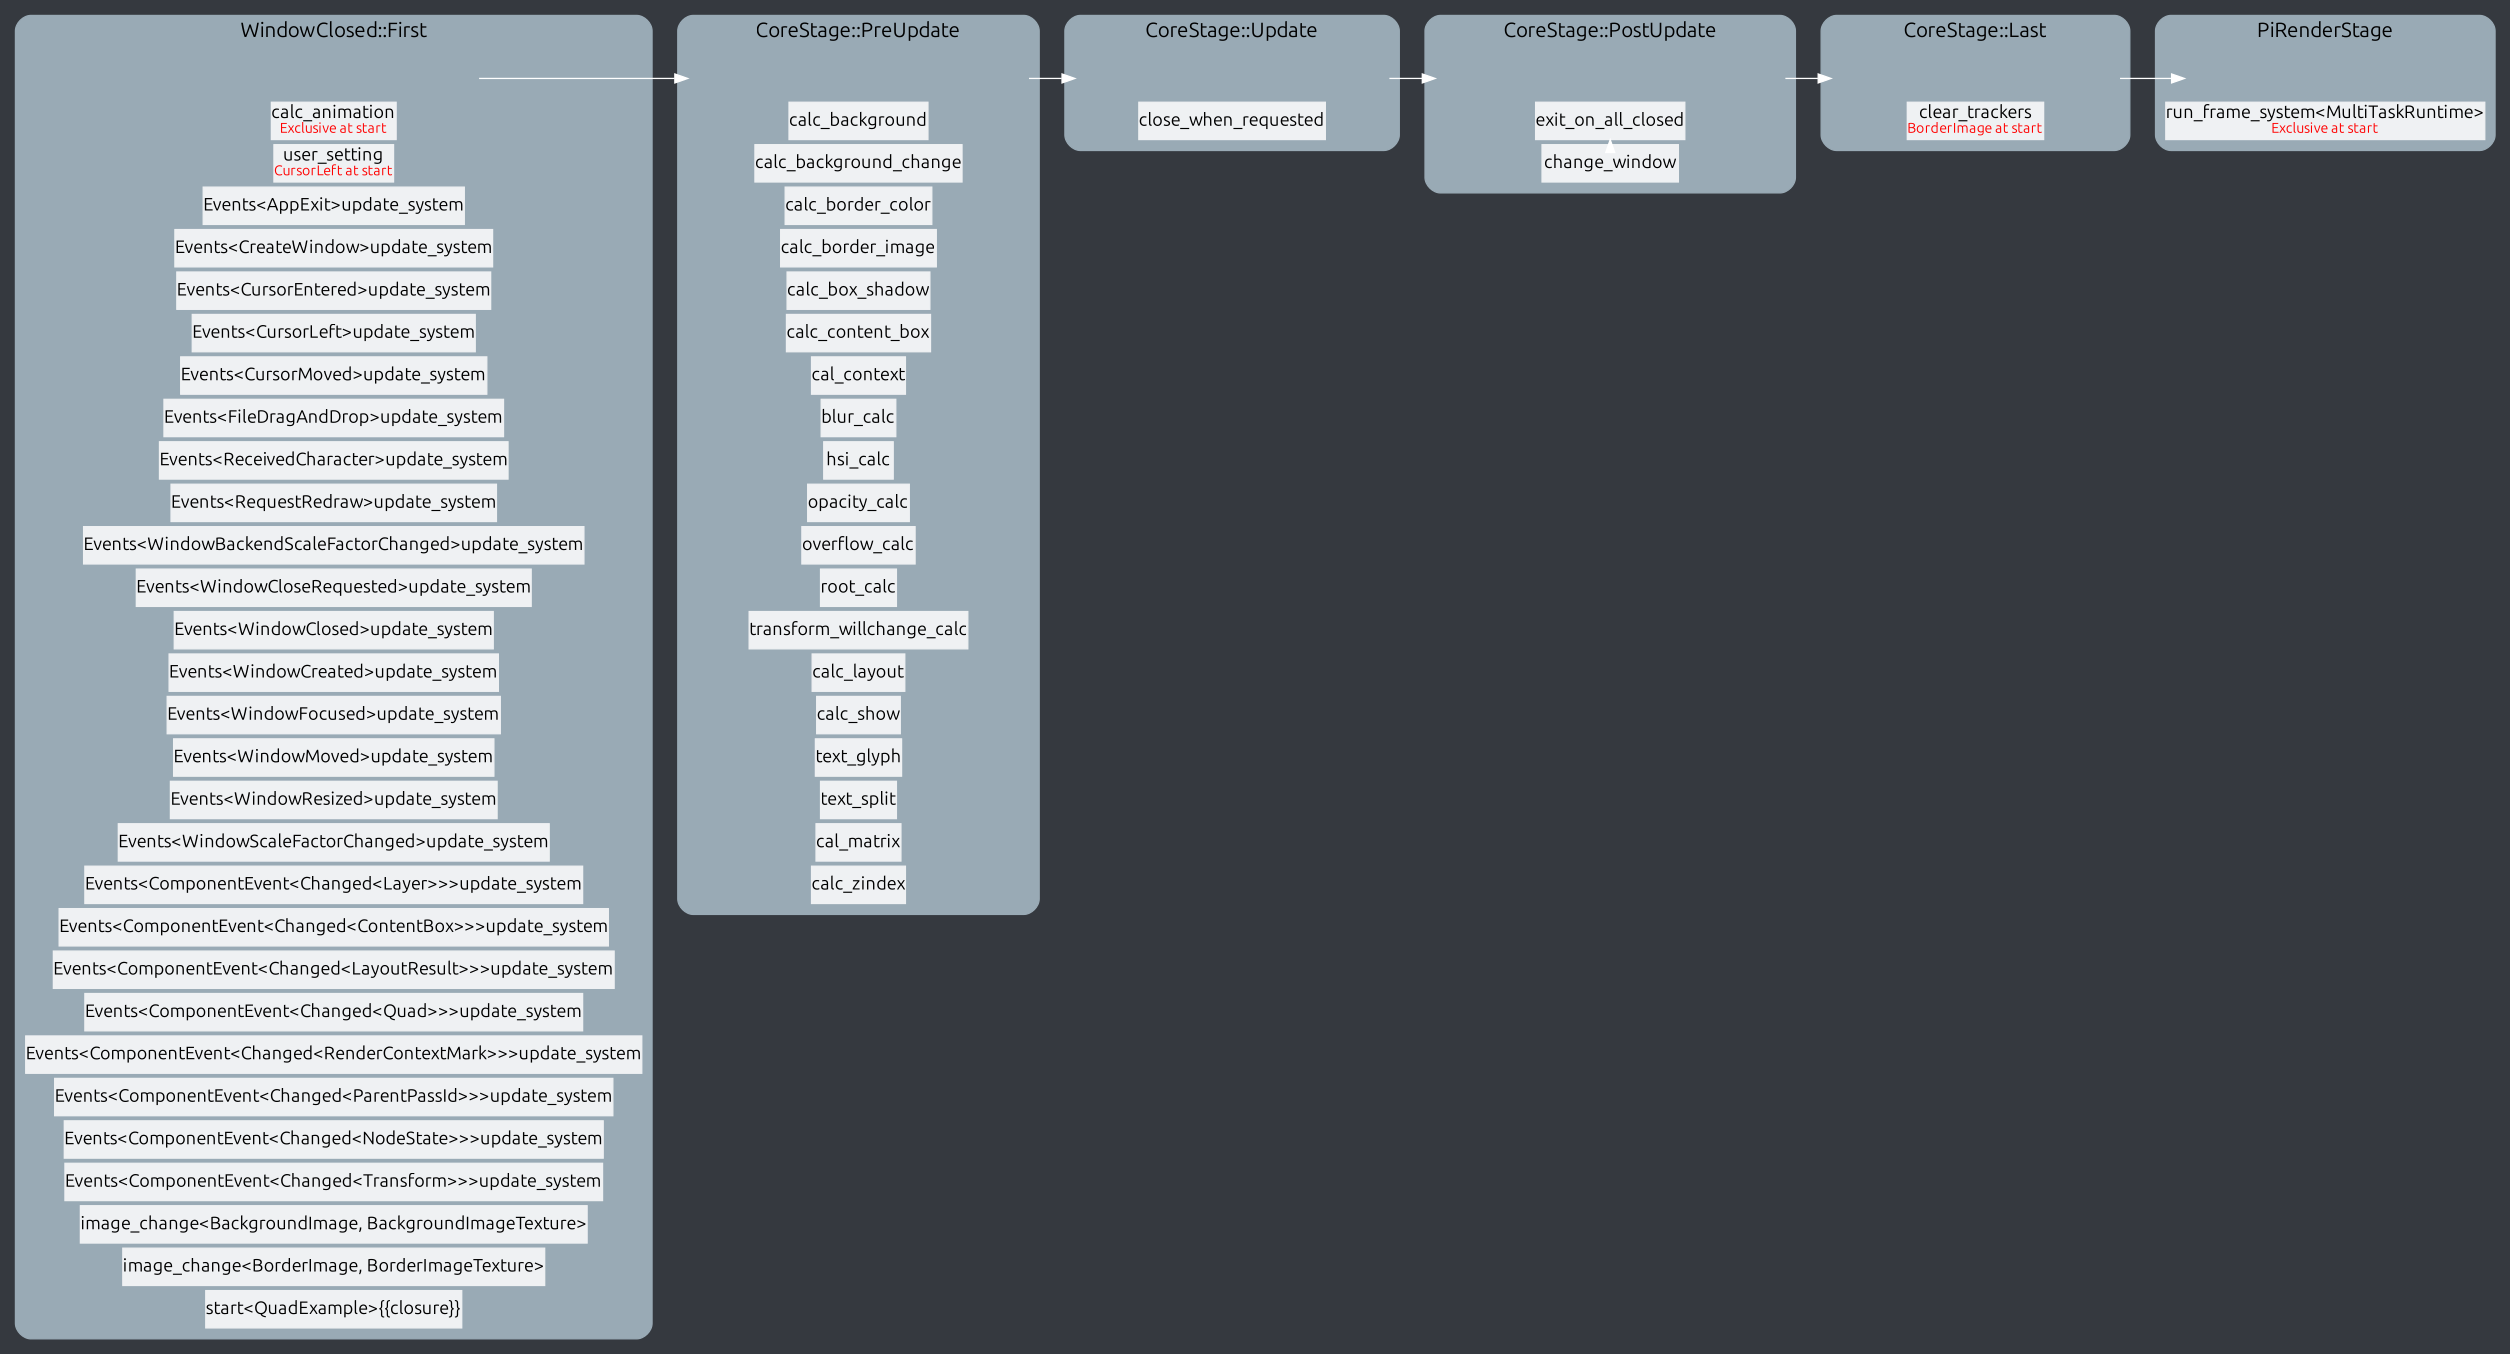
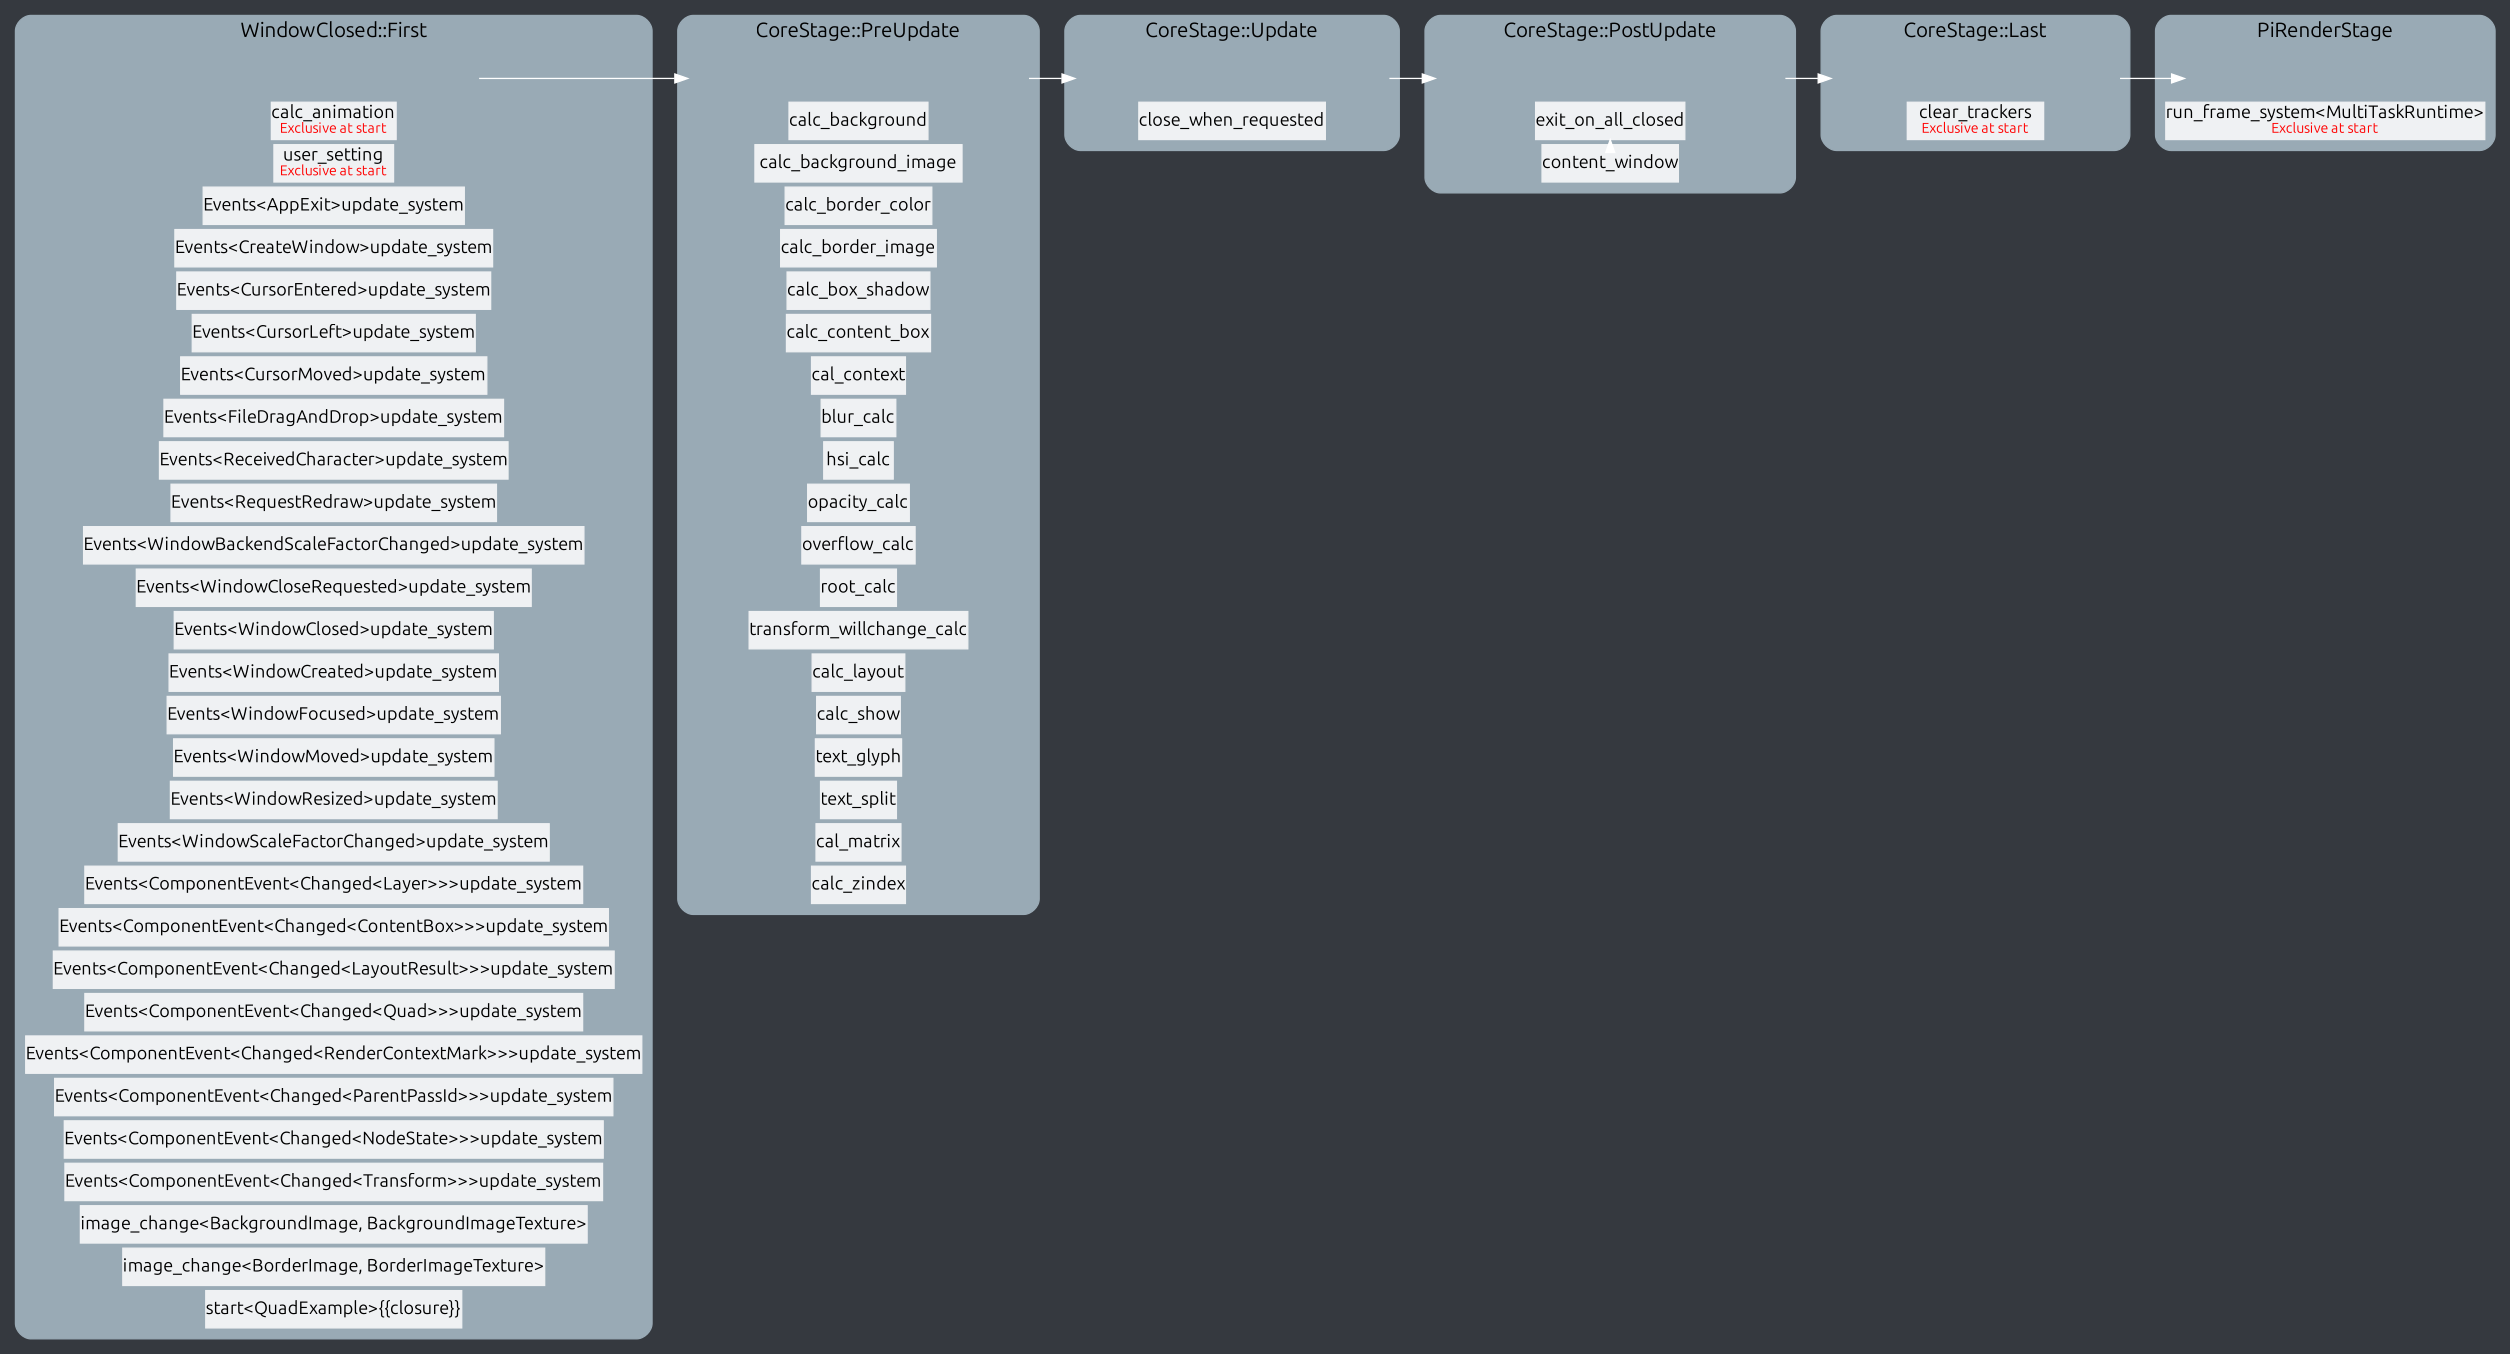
node "clear_trackers": text "BorderImage at start" -> "Exclusive at start"
node "calc_background_change": label "calc_background_change" -> "calc_background_image"
node "change_window": label "change_window" -> "content_window"
node "user_setting": text "CursorLeft at start" -> "Exclusive at start"
